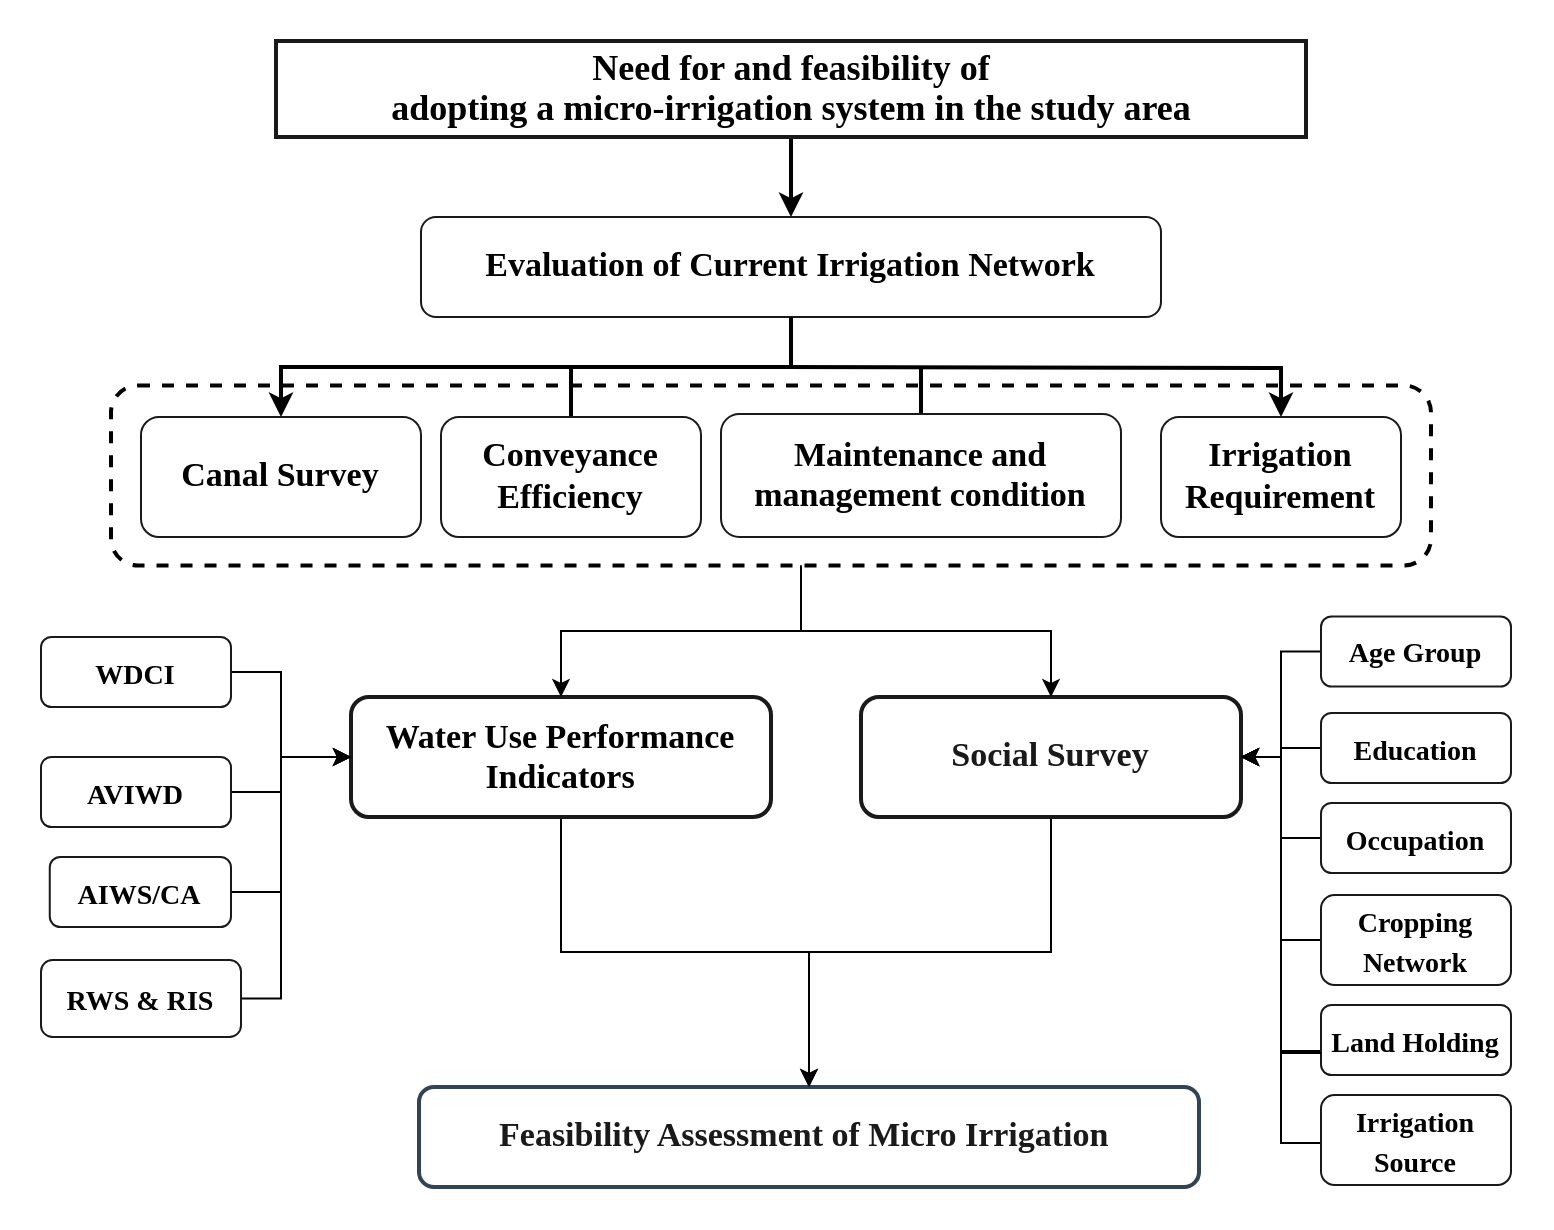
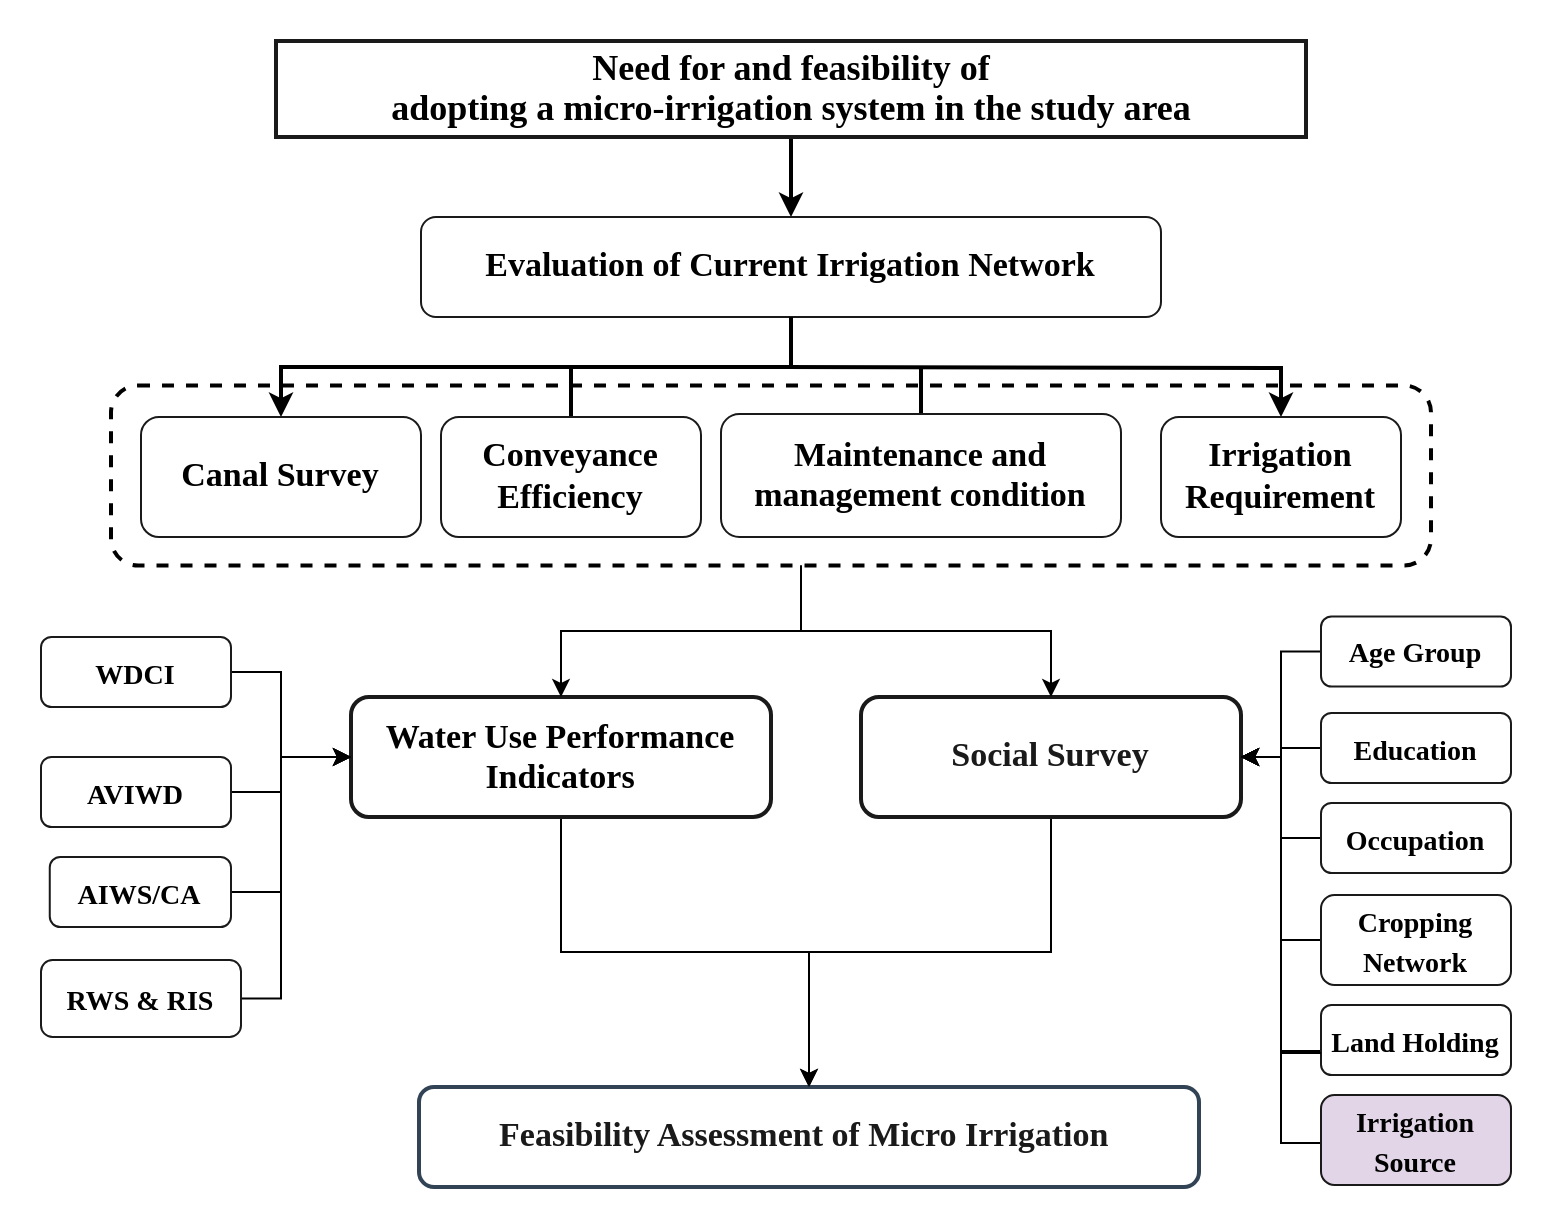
node "Irrigation Source": fillcolor #ffffff -> #e1d5e7
